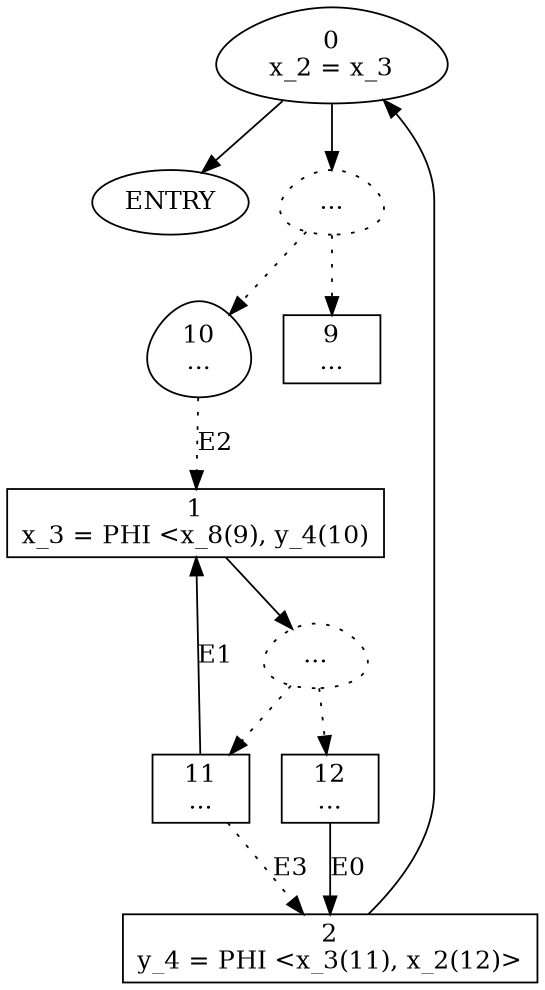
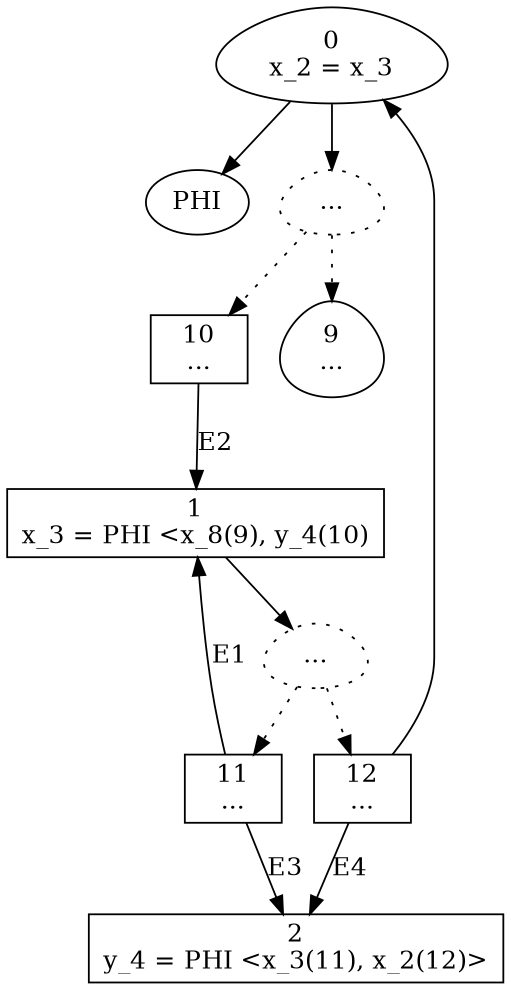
node "ENTRY": label "ENTRY" -> "PHI"
node "10 ...": shape egg -> box
node "9 ...": shape box -> egg
edge "10 ..." -> "1 x_3 = PHI <x_8(9), y_4(10)": style dotted -> solid
edge "2 y_4 = PHI <x_3(11), x_2(12)>" -> "0 x_2 = x_3": now "12 ..." -> "0 x_2 = x_3"
edge "11 ..." -> "2 y_4 = PHI <x_3(11), x_2(12)>": style dotted -> solid
edge "12 ..." -> "2 y_4 = PHI <x_3(11), x_2(12)>": label "E0" -> "E4"
